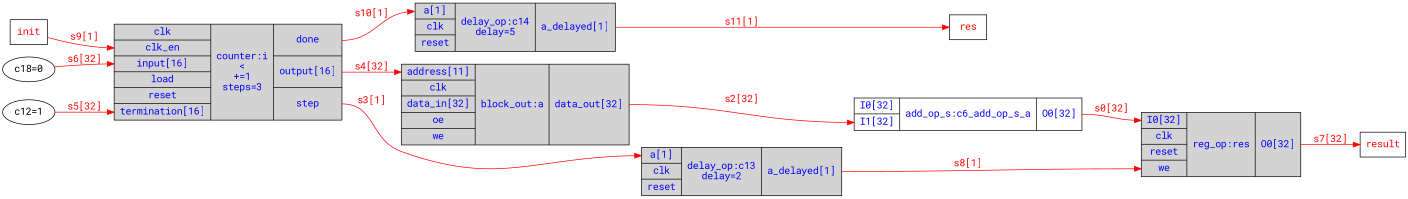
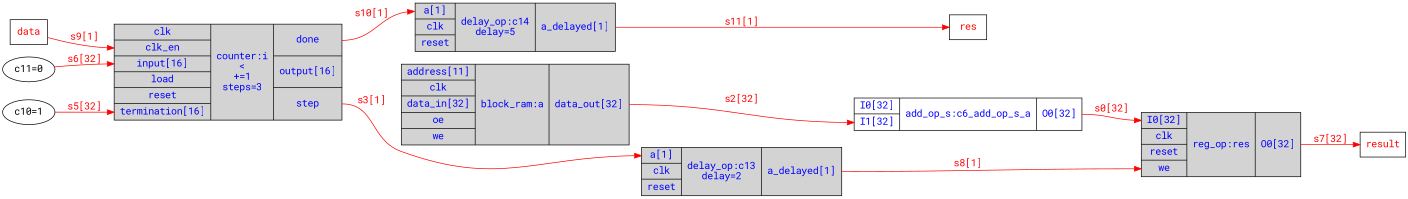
node "init": label "init" -> "data"
node "c18=0": label "c18=0" -> "c11=0"
edge "clk" -> "address[11]": removed, label "s4[32]"
node "address[11]": text "block_out:a" -> "block_ram:a"
node "c12=1": label "c12=1" -> "c10=1"
